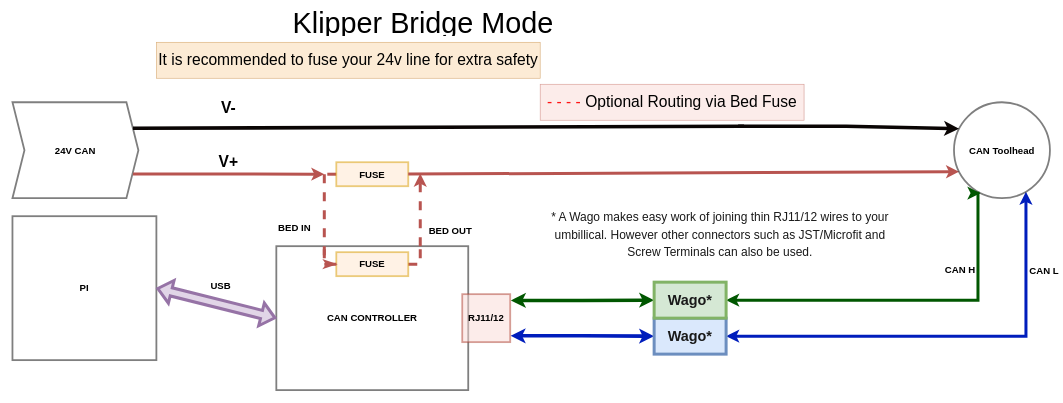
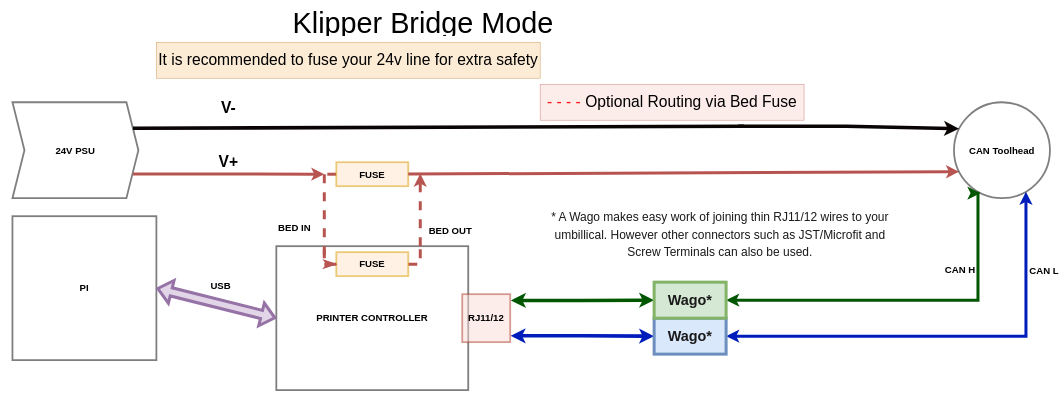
node "24V CAN": label "24V CAN" -> "24V PSU"
node "CAN CONTROLLER": label "CAN CONTROLLER" -> "PRINTER CONTROLLER"
